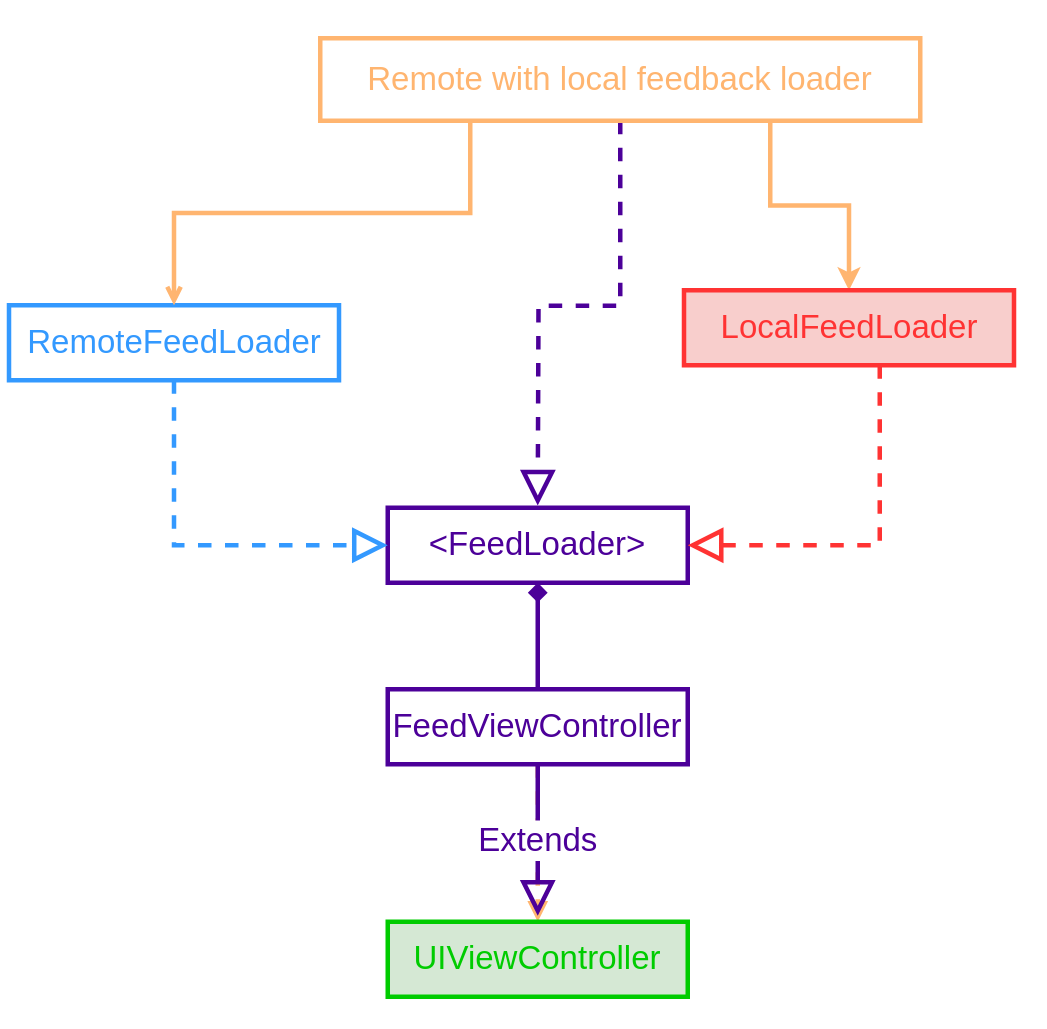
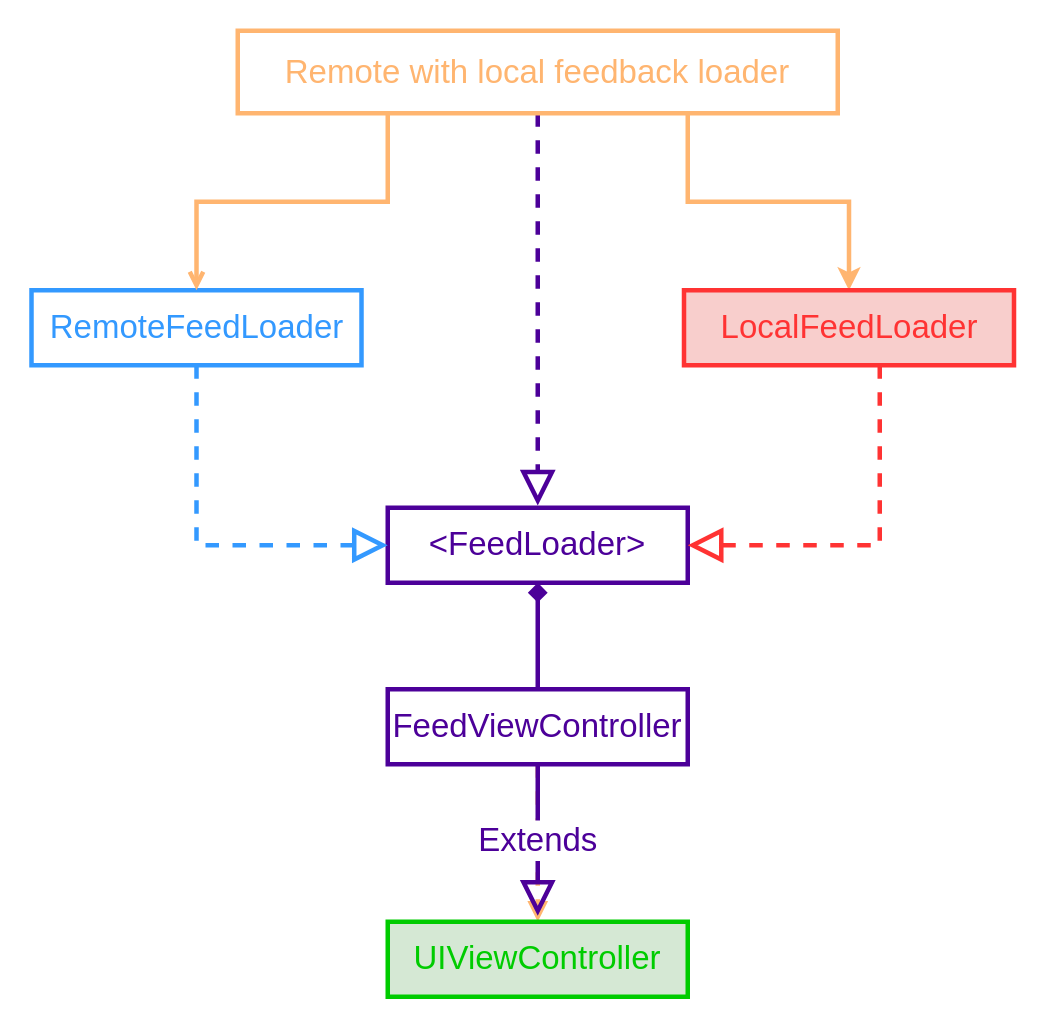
node "Remote with local feedback loader": moved (620, 80) -> (538, 72)
node "RemoteFeedLoader": moved (174, 343) -> (197, 328)
